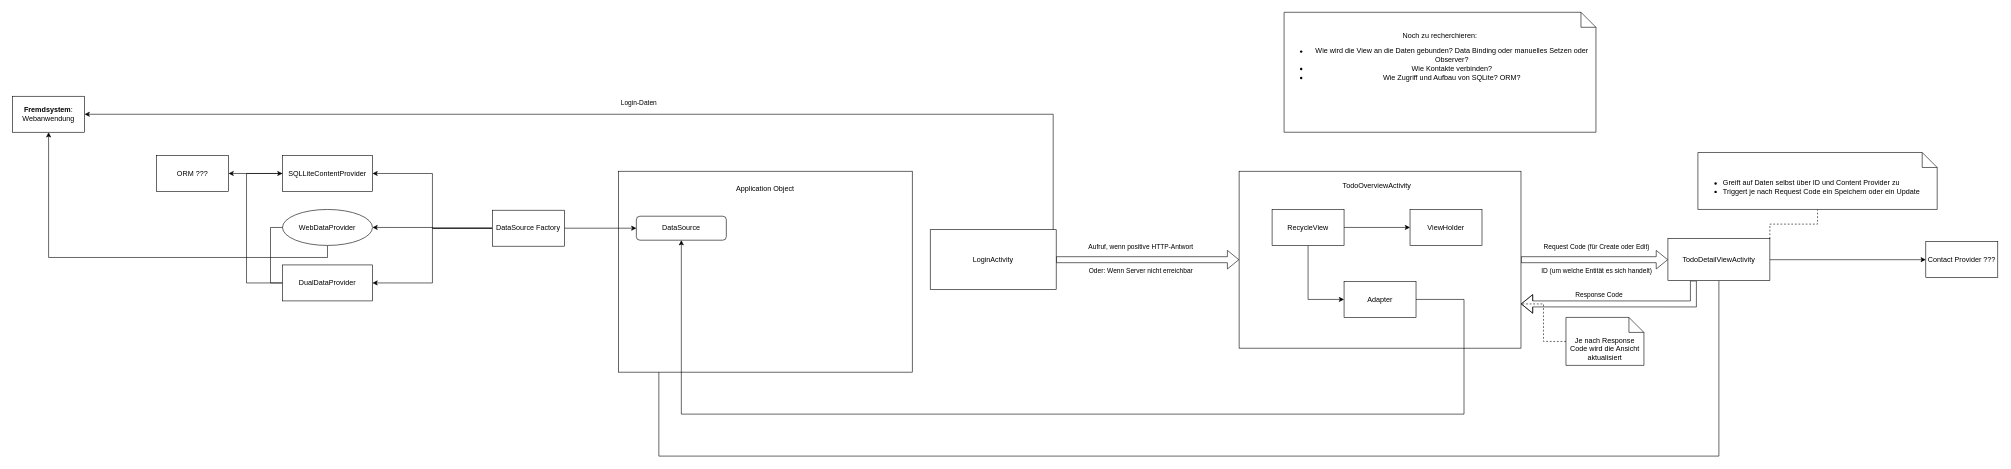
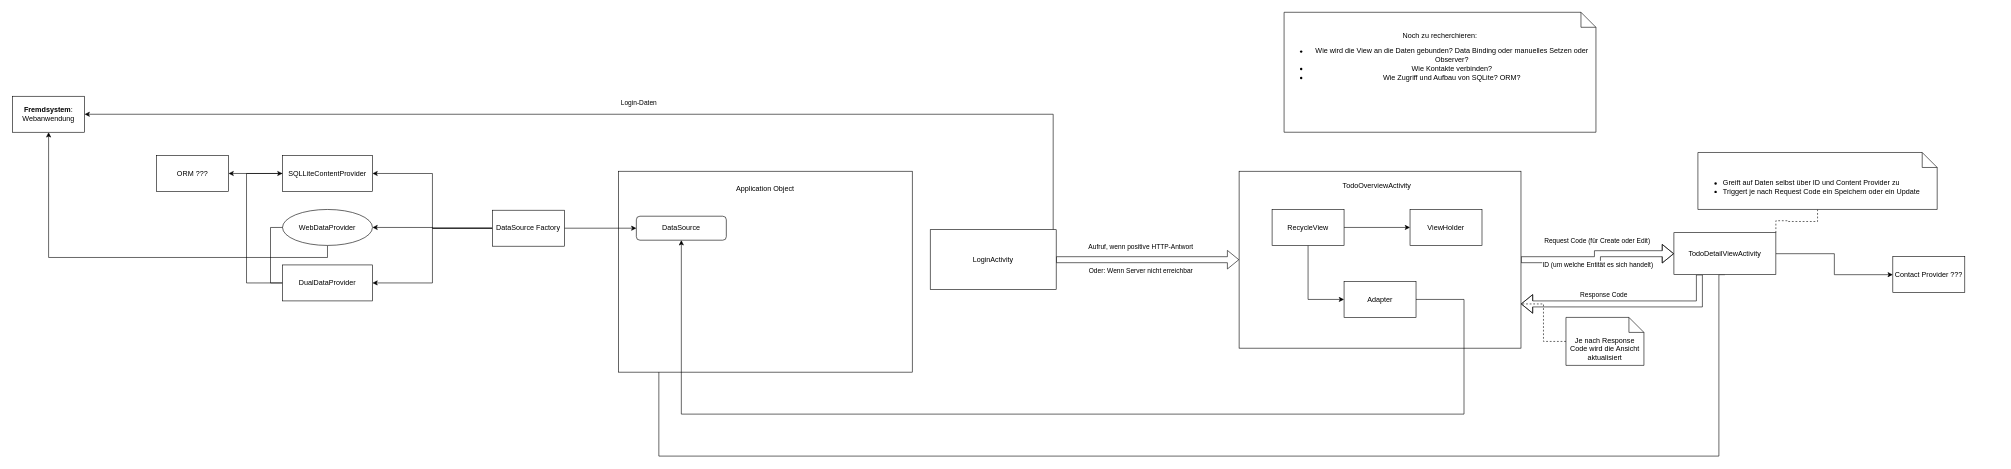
node "TodoDetailViewActivity": moved (1719, 260) -> (1725, 254)
node "Contact Provider ???": moved (1962, 260) -> (1929, 275)
